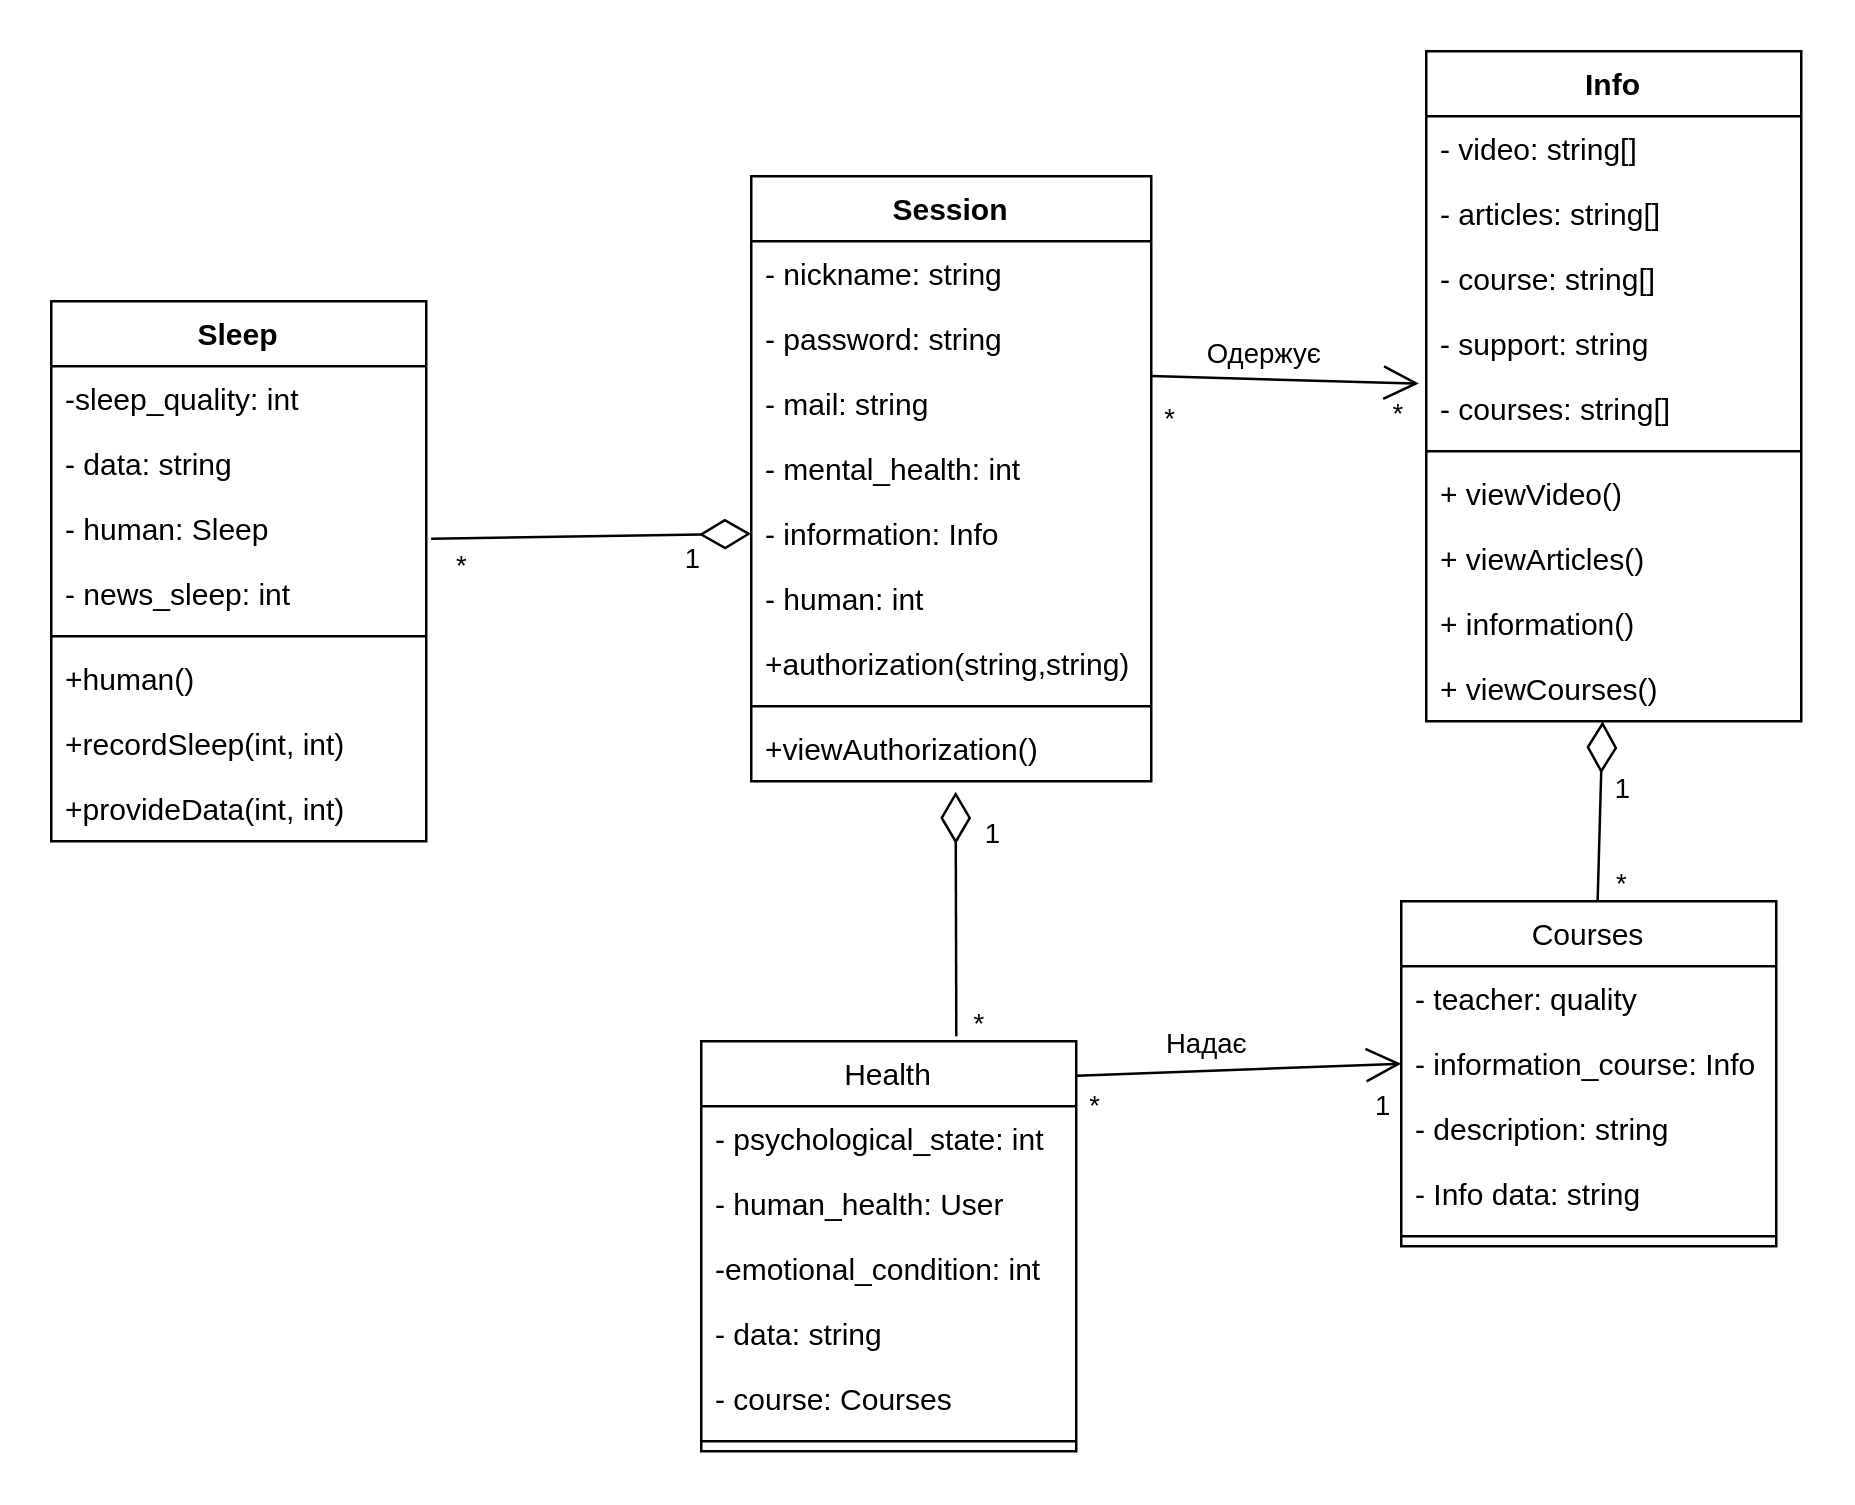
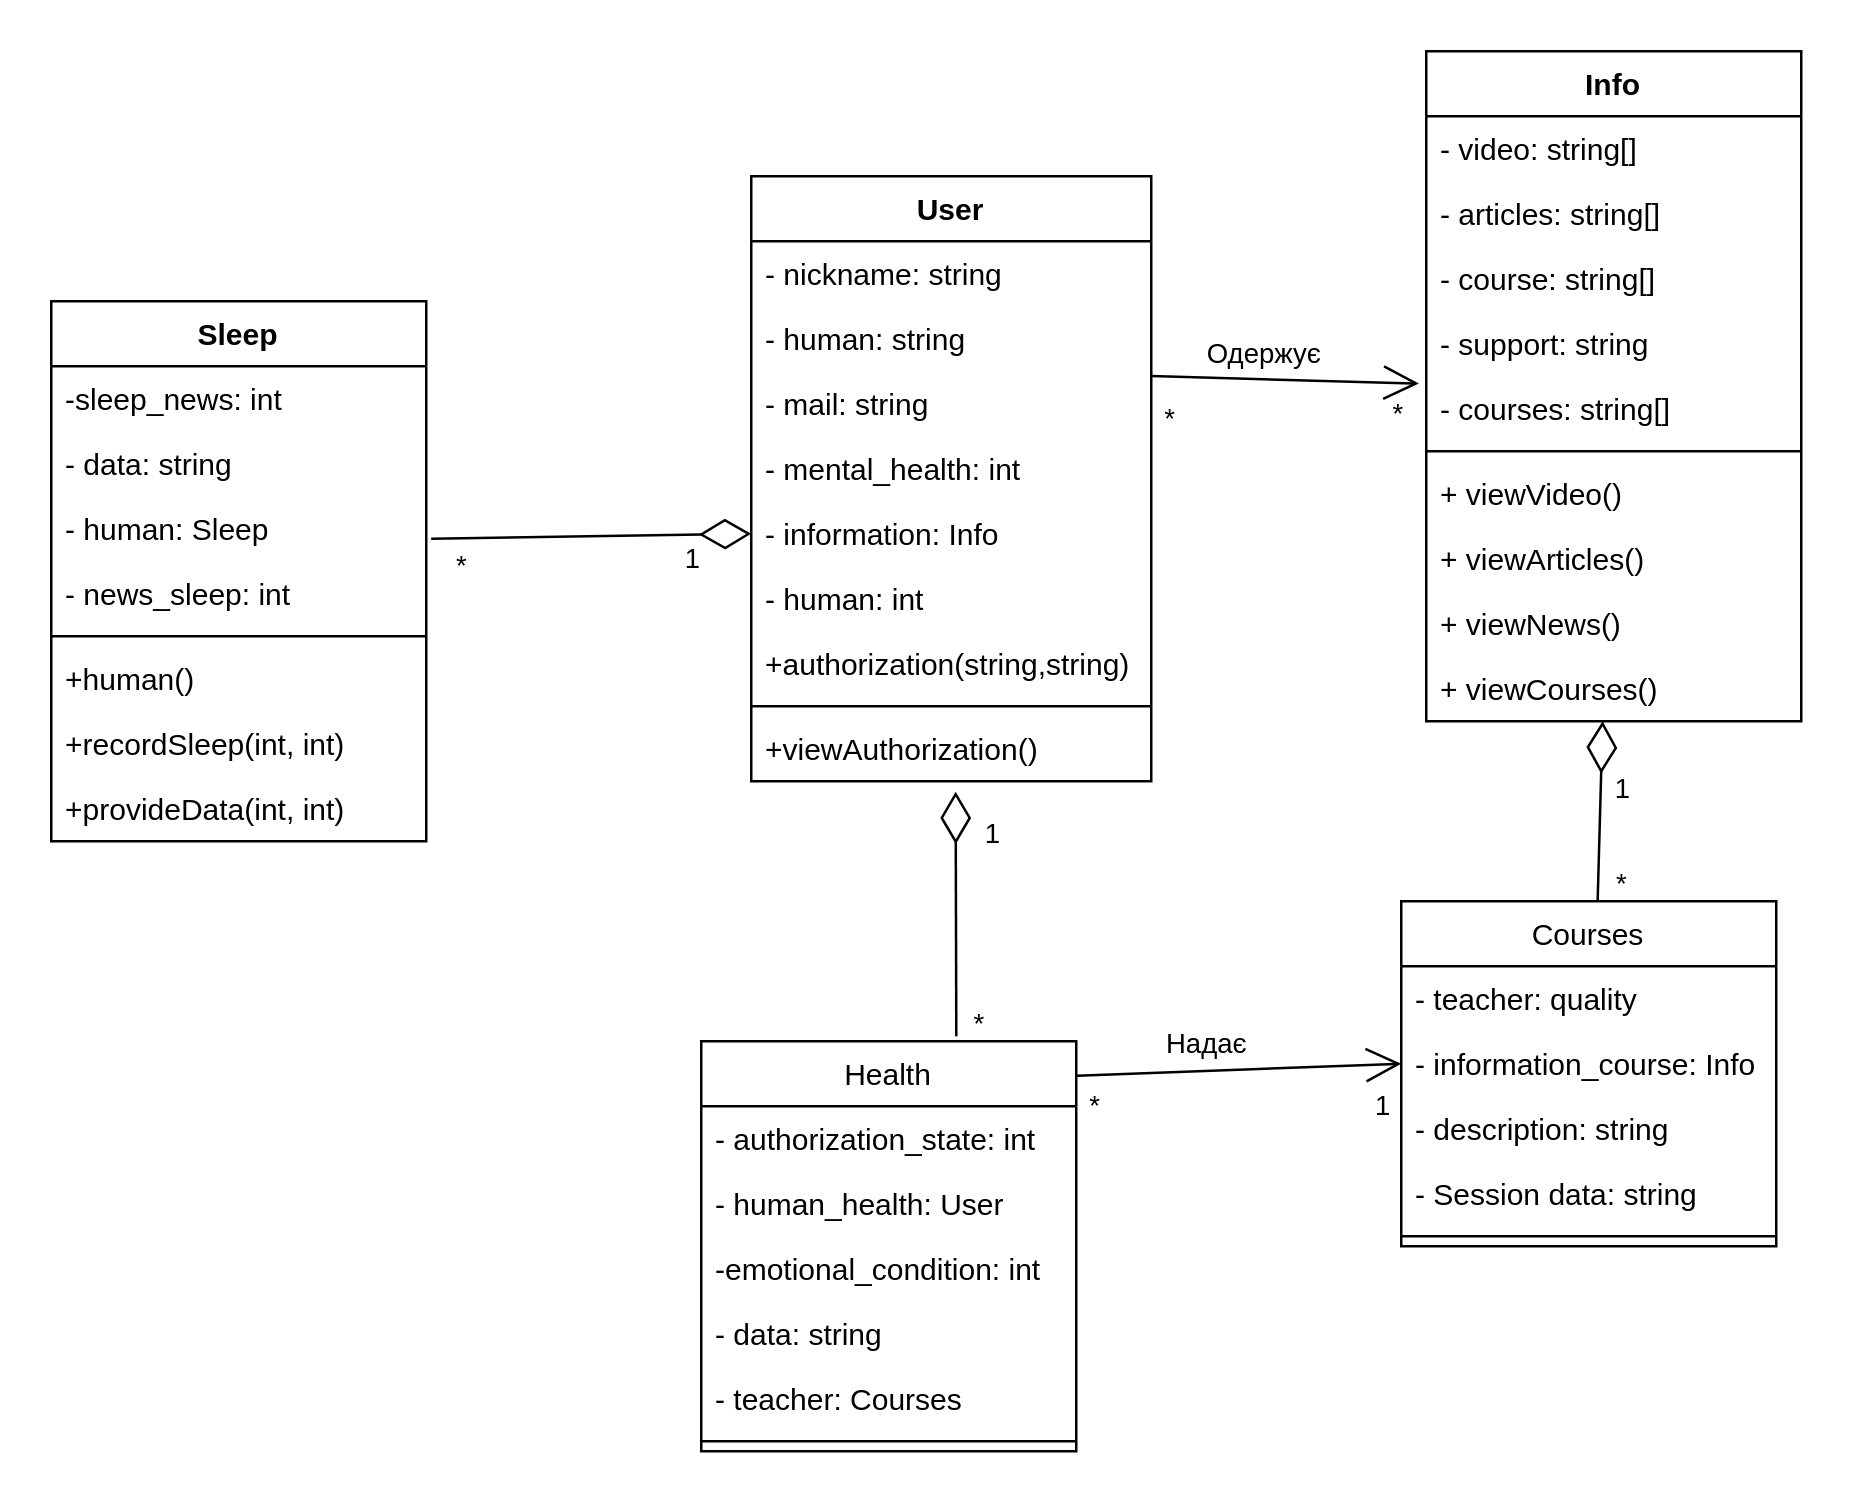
node "Session": label "Session" -> "User"
node "- password: string": label "- password: string" -> "- human: string"
node "-sleep_quality: int": label "-sleep_quality: int" -> "-sleep_news: int"
node "+ information()": label "+ information()" -> "+ viewNews()"
node "- psychological_state: int": label "- psychological_state: int" -> "- authorization_state: int"
node "- Info data: string": label "- Info data: string" -> "- Session data: string"
node "- course: Сourses": label "- course: Сourses" -> "- teacher: Сourses"
